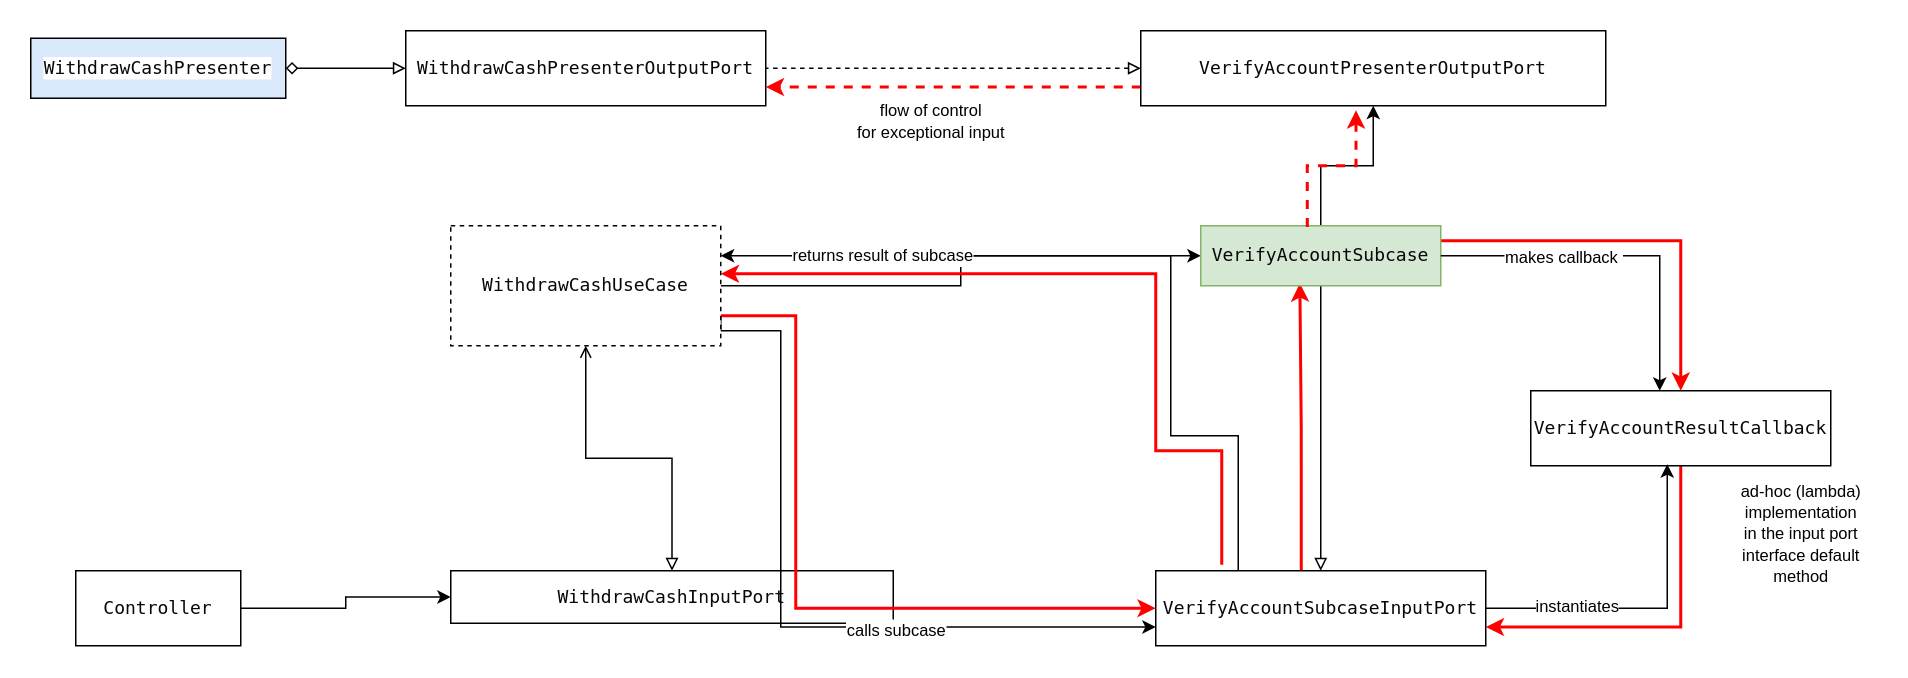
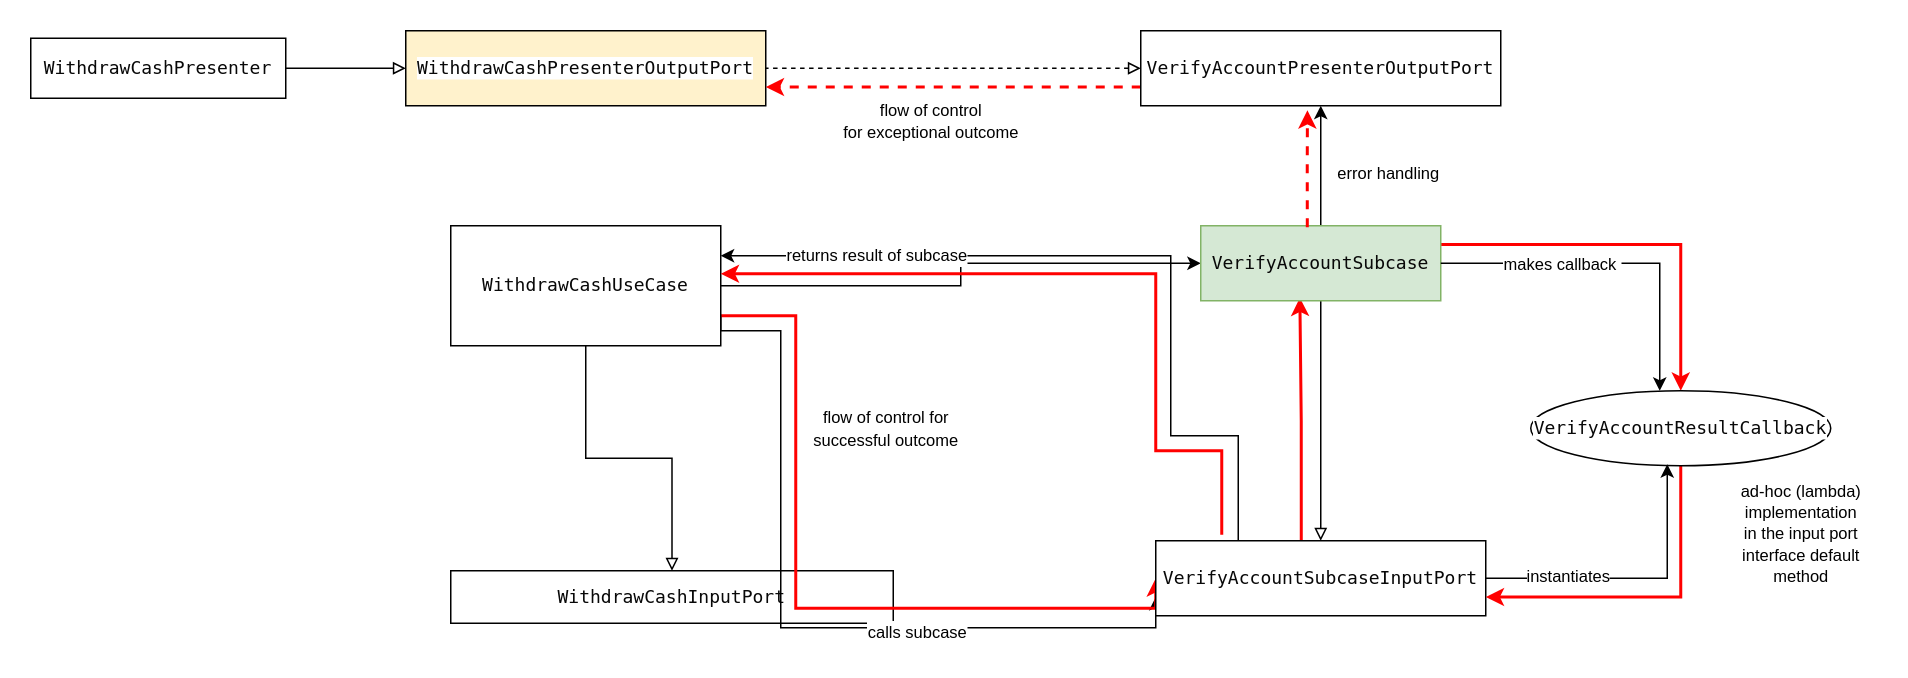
node "WithdrawCashPresenter": fillcolor #dae8fc -> #ffffff
edge "WithdrawCashPresenter" -- "WithdrawCashPresenterOutputPort": arrowhead diamond -> none
node "WithdrawCashPresenterOutputPort": fillcolor #ffffff -> #fff2cc
node "VerifyAccountPresenterOutputPort": size 465x75 -> 360x75
node "flow of control for exceptional input": label "flow of control for exceptional input" -> "flow of control for exceptional outcome"
node "error handling": added
node "VerifyAccountSubcase": size 240x60 -> 240x75
node "WithdrawCashUseCase": style dashed -> solid
edge "WithdrawCashUseCase" -- "WithdrawCashInputPort": arrowhead open -> none
node "flow of control for successful outcome": added
node "VerifyAccountResultCallback": shape rectangle -> ellipse
node "Controller": removed
edge "Controller" -> "WithdrawCashInputPort": removed
node "VerifyAccountSubcaseInputPort": moved (1321, 608) -> (1321, 578)
